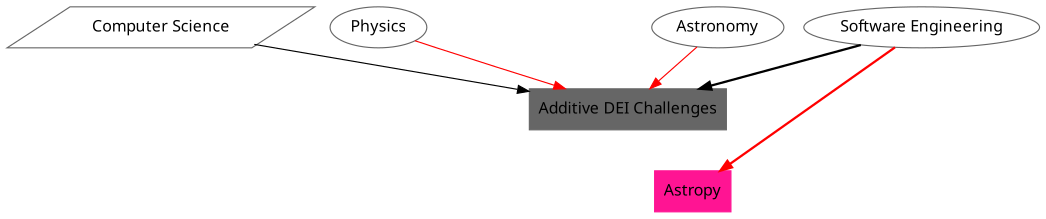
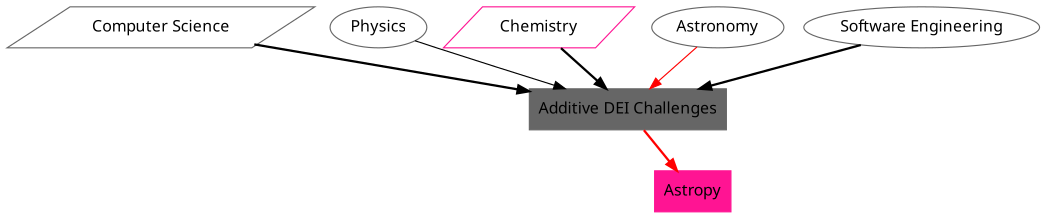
node "Chemistry": added
edge "Physics" -> "Additive DEI Challenges": color red -> black
edge "Computer Science" -> "Additive DEI Challenges": style solid -> bold
edge "Software Engineering" -> "Astropy": now "Additive DEI Challenges" -> "Astropy"
